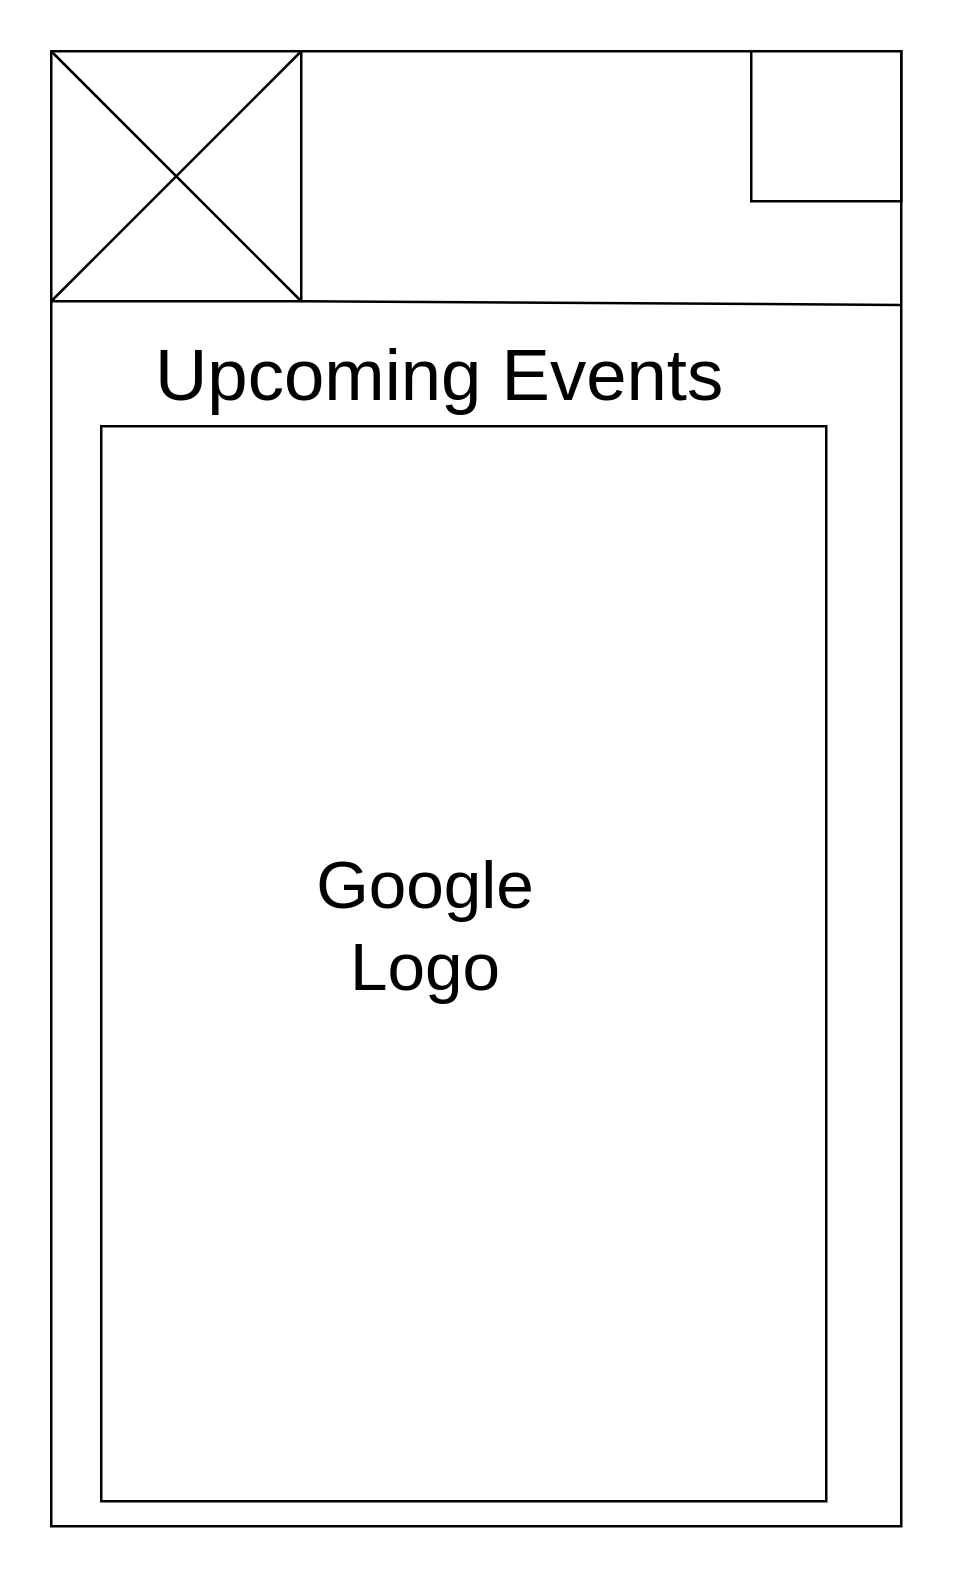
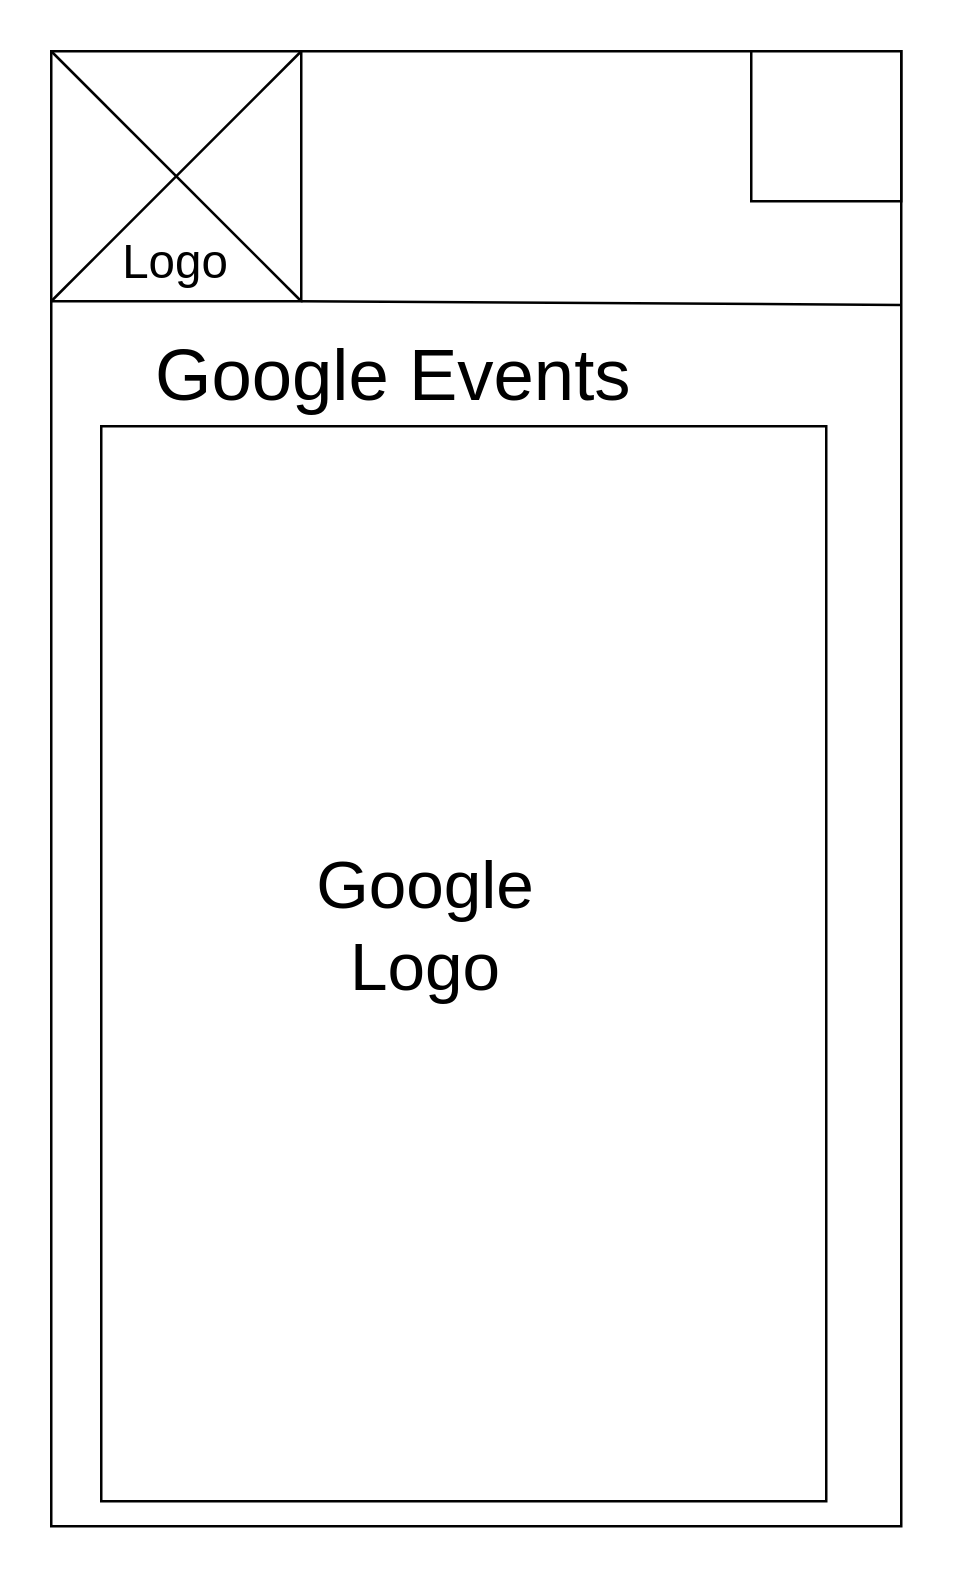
node "Logo": added
node "Upcoming Events": label "Upcoming Events" -> "Google Events"
